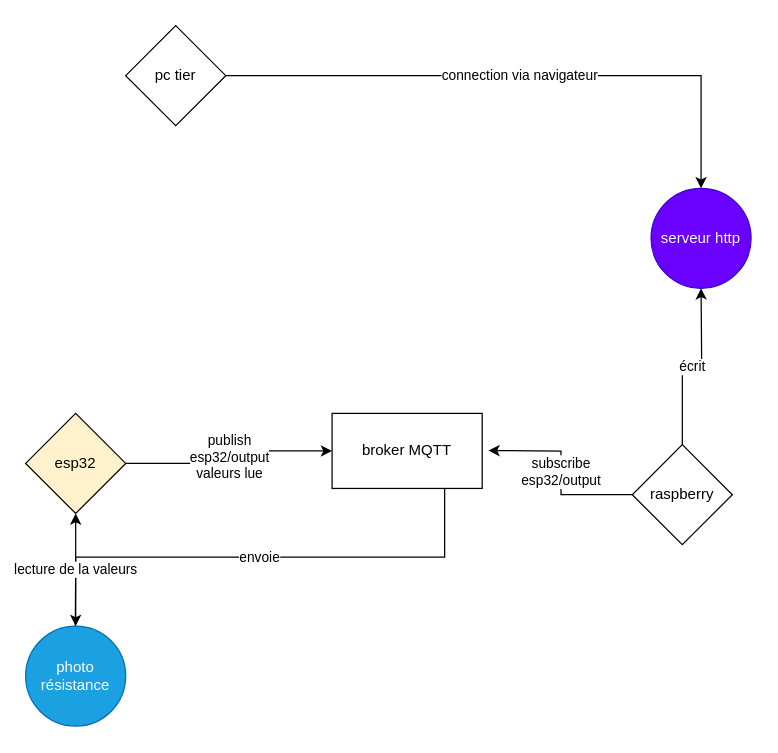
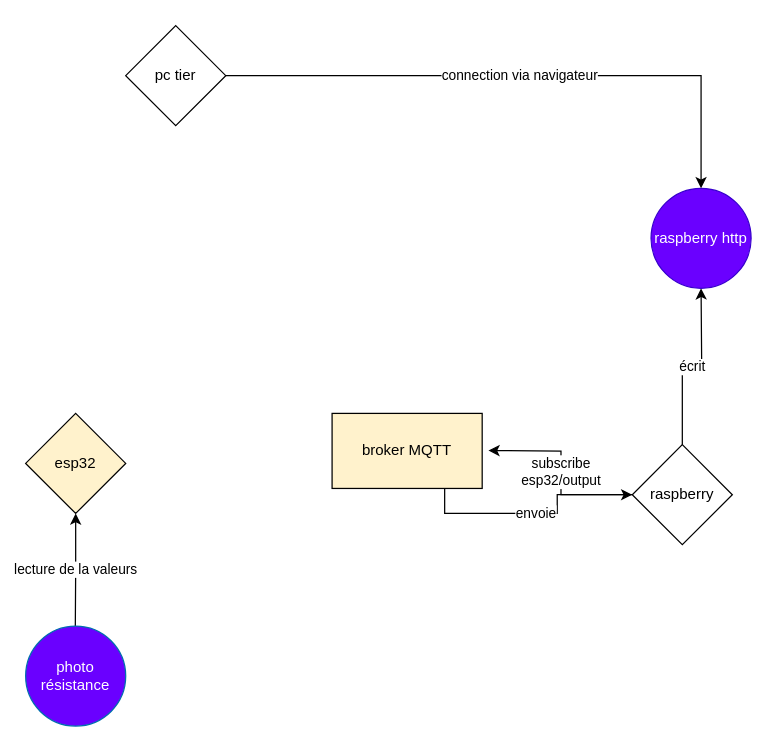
node "serveur http": label "serveur http" -> "raspberry http"
node "broker MQTT": fillcolor #ffffff -> #fff2cc
edge "esp32" -> "broker MQTT": removed, label "publish esp32/output valeurs lue"
edge "broker MQTT" -> "photo résistance": now "broker MQTT" -> "raspberry"
node "photo résistance": fillcolor #1ba1e2 -> #6a00ff
